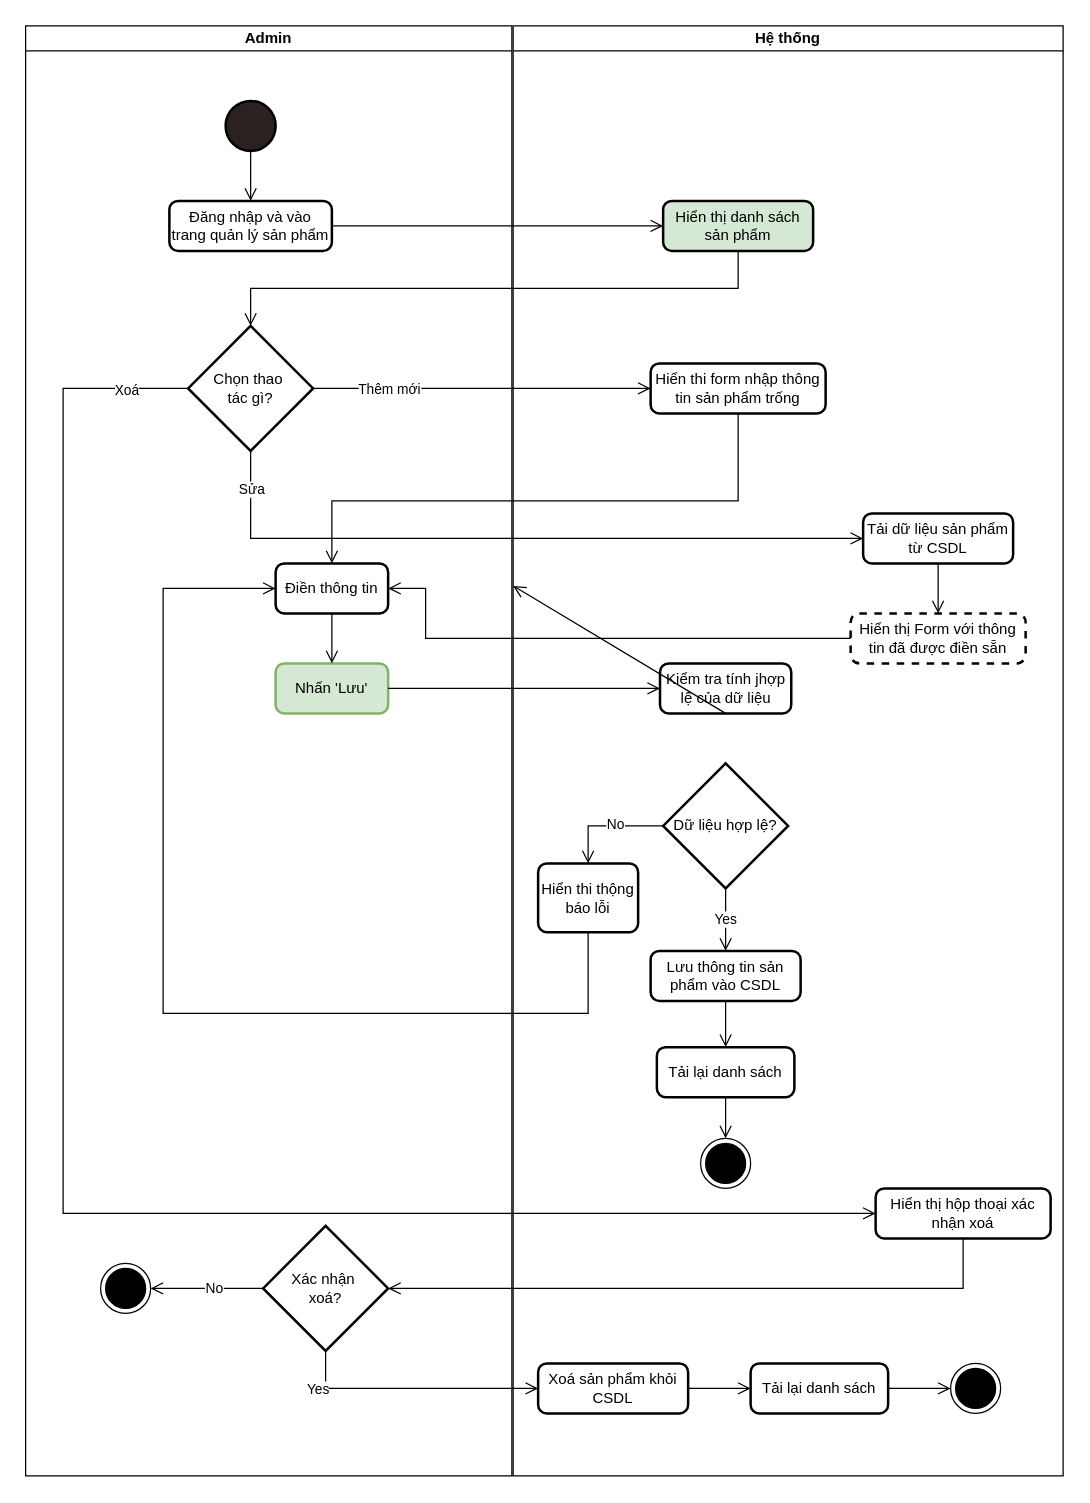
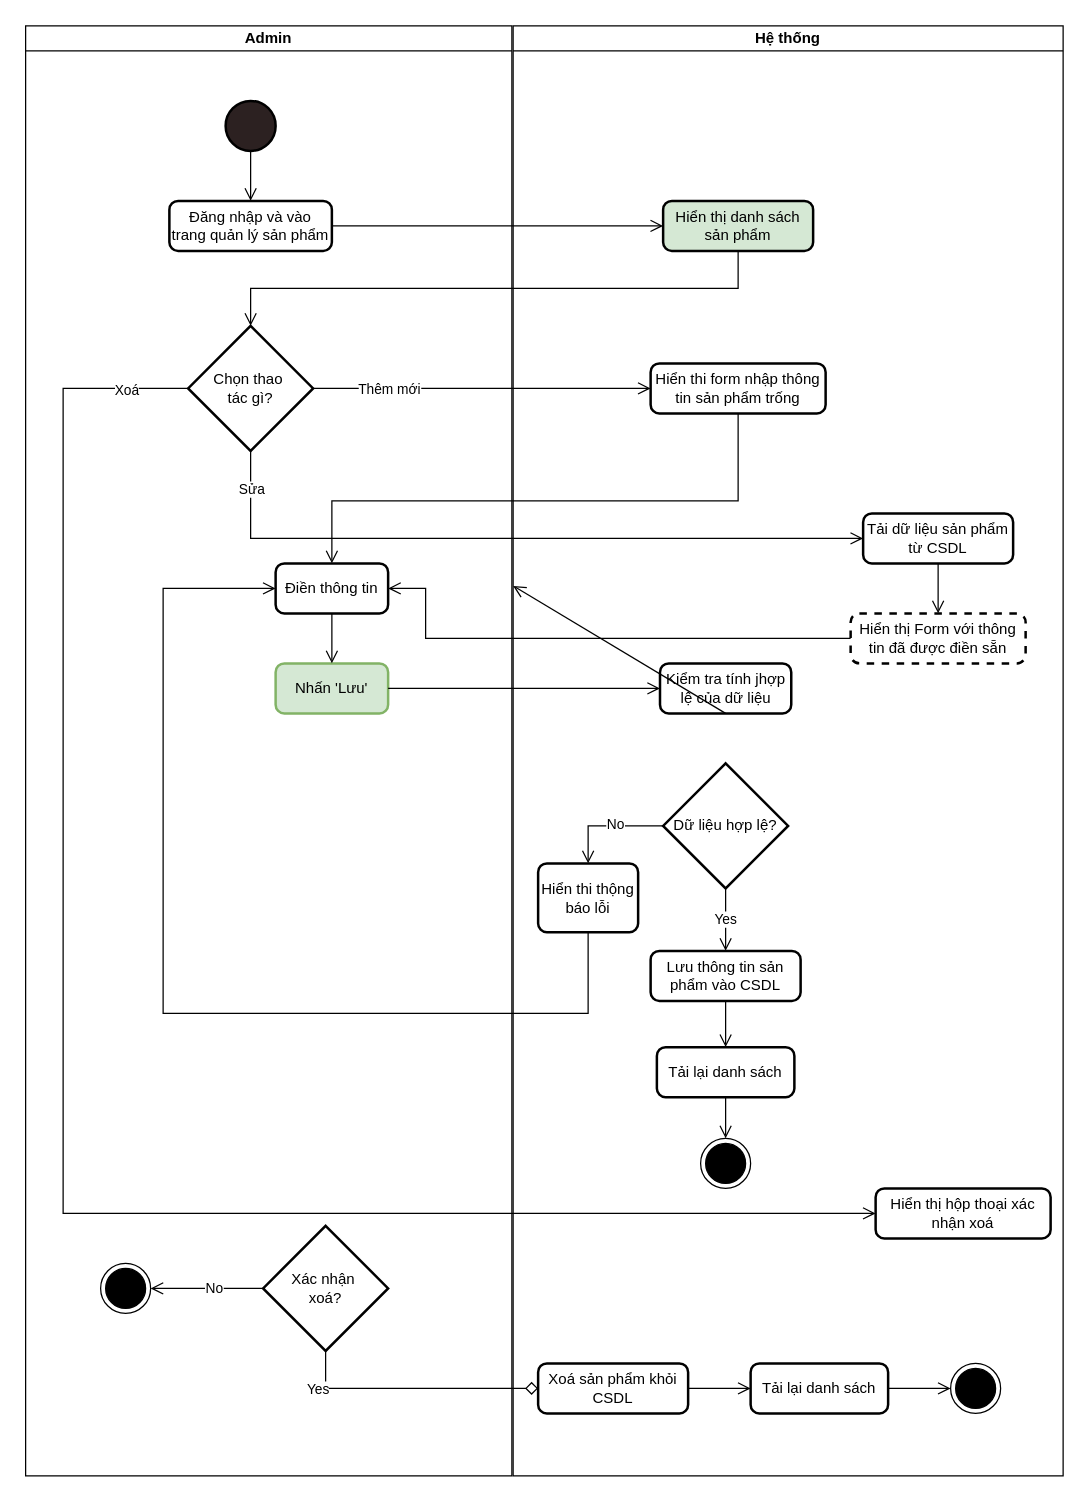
edge "Hiển thị hộp thoại xác nhận xoá" -> "Xác nhận xoá?": removed
edge "Xác nhận xoá?" -> "Xoá sản phẩm khỏi CSDL": arrowhead open -> diamond
